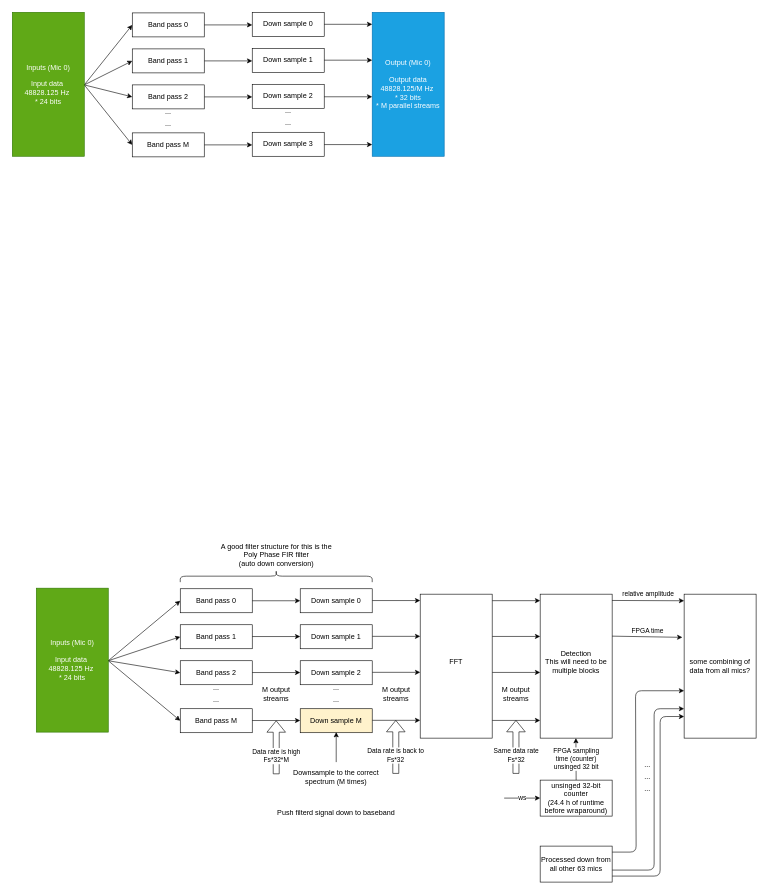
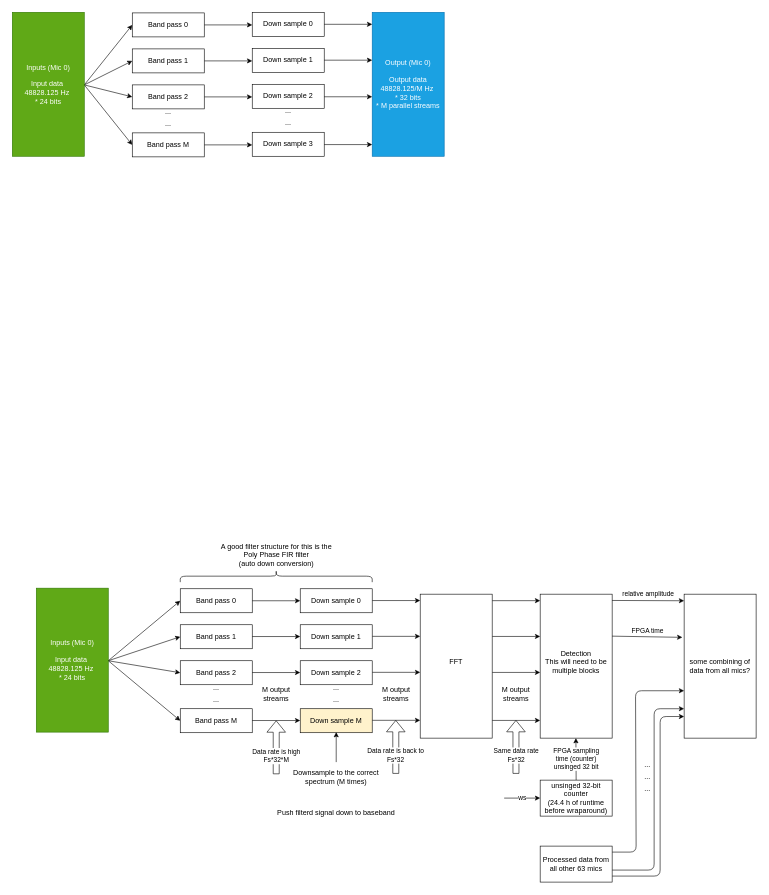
node "Processed down from all other 63 mics": label "Processed down from all other 63 mics" -> "Processed data from all other 63 mics"
